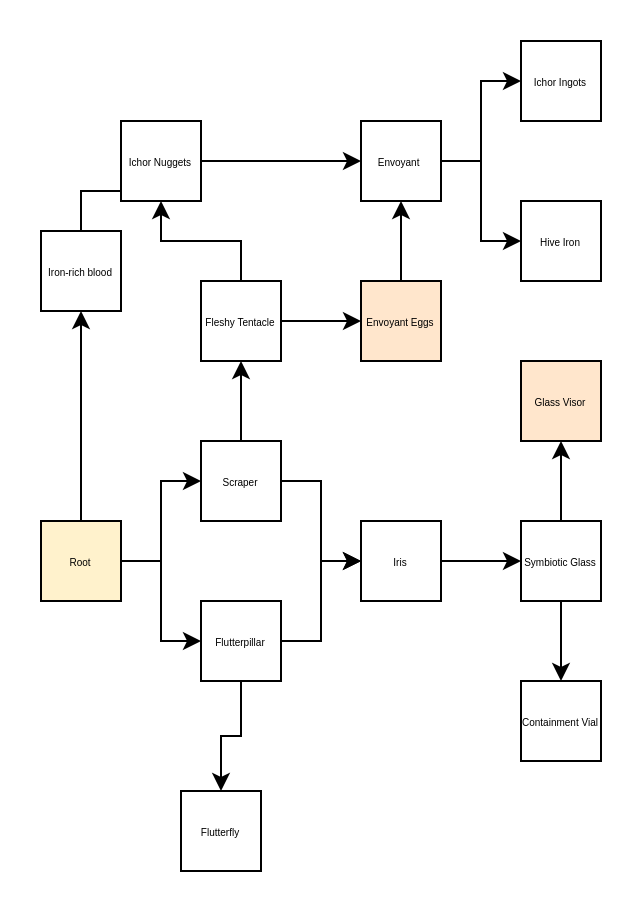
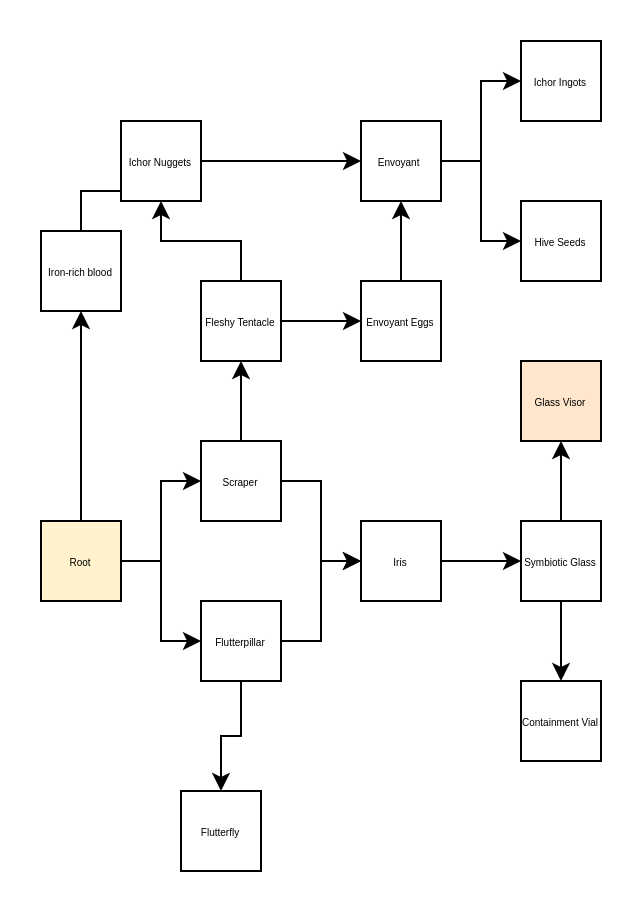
node "Hive Iron": label "Hive Iron" -> "Hive Seeds"
node "Envoyant Eggs": fillcolor #ffe6cc -> #ffffff
